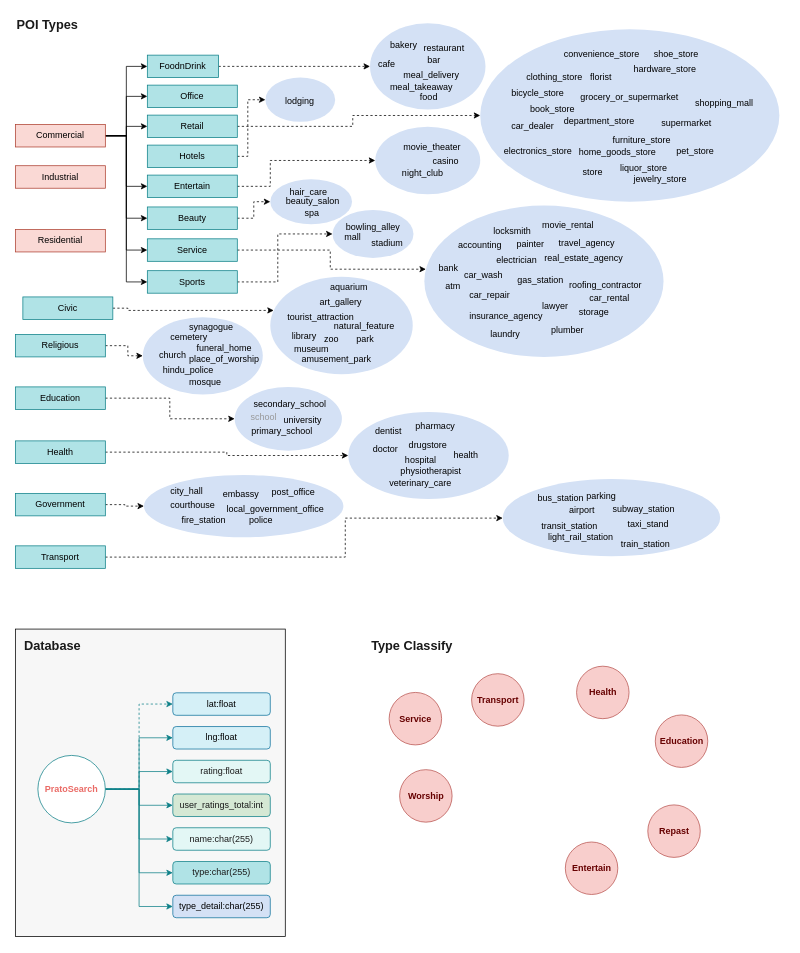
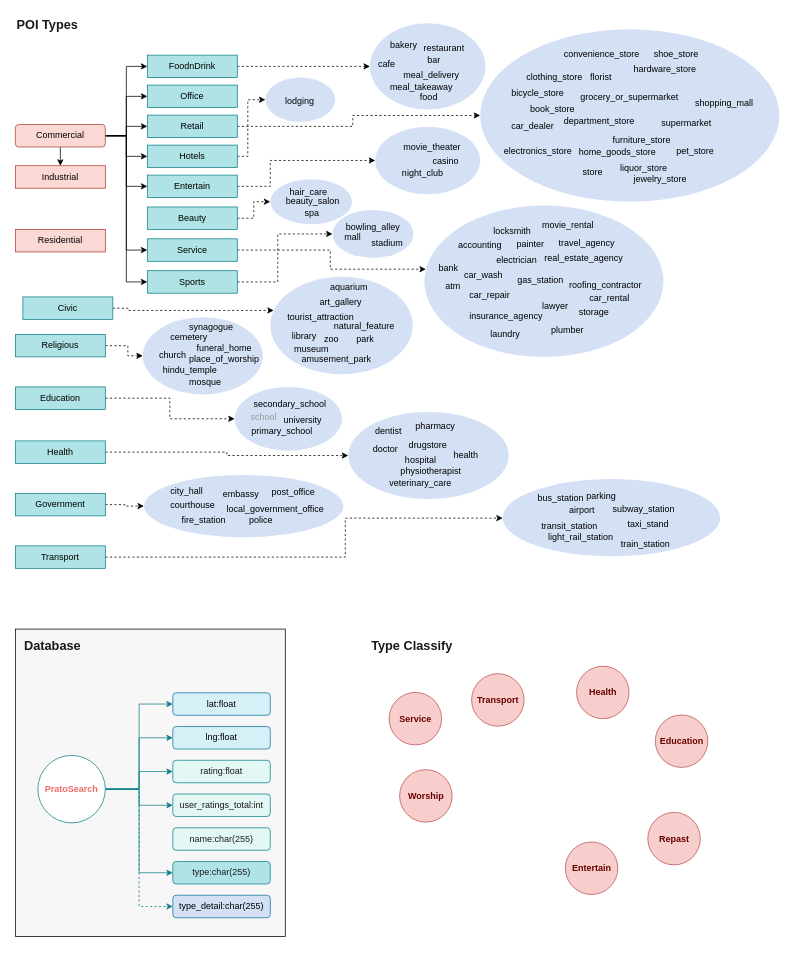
node "FoodnDrink": size 71x23 -> 90x23
node "Commercial": shape rectangle -> rounded rectangle
edge "Commercial" -> "Hotels": added
edge "Commercial" -> "Beauty": now "Commercial" -> "Industrial"
node "hindu_police": label "hindu_police" -> "hindu_temple"
edge "PratoSearch" -> "lat:float": style dashed -> solid
node "user_ratings_total:int": fillcolor #d5e8d4 -> #e3f7f5
node "Repast": moved (674, 831) -> (674, 839)
edge "PratoSearch" -> "name:char(255)": removed
edge "PratoSearch" -> "type_detail:char(255)": style solid -> dashed
